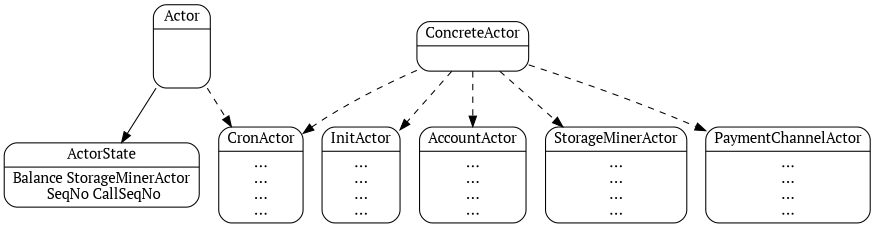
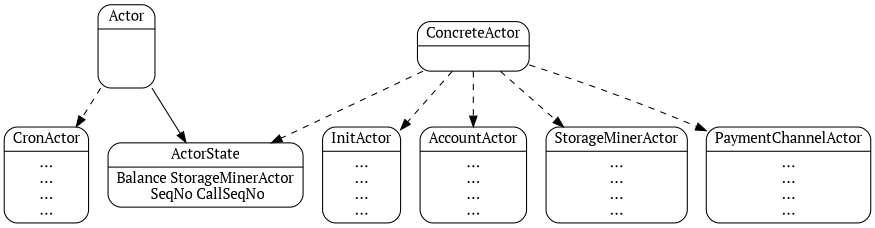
edge "ConcreteActor" -> "CronActor": now "ConcreteActor" -> "ActorState"
